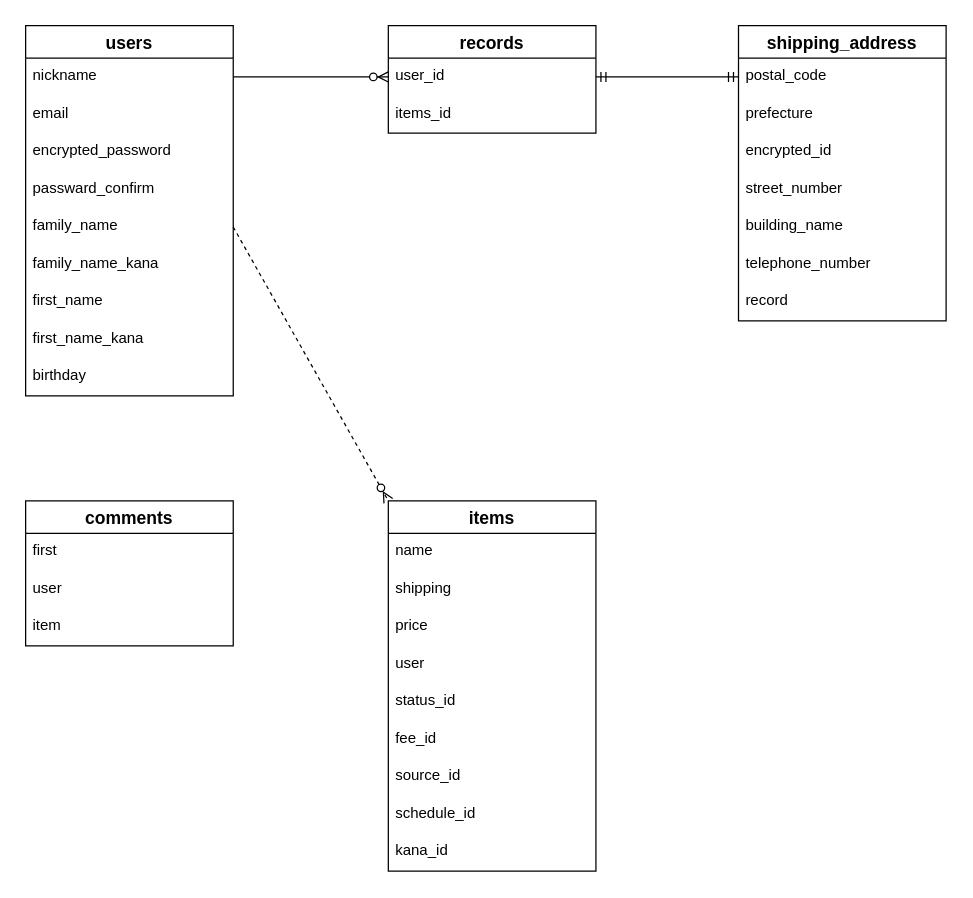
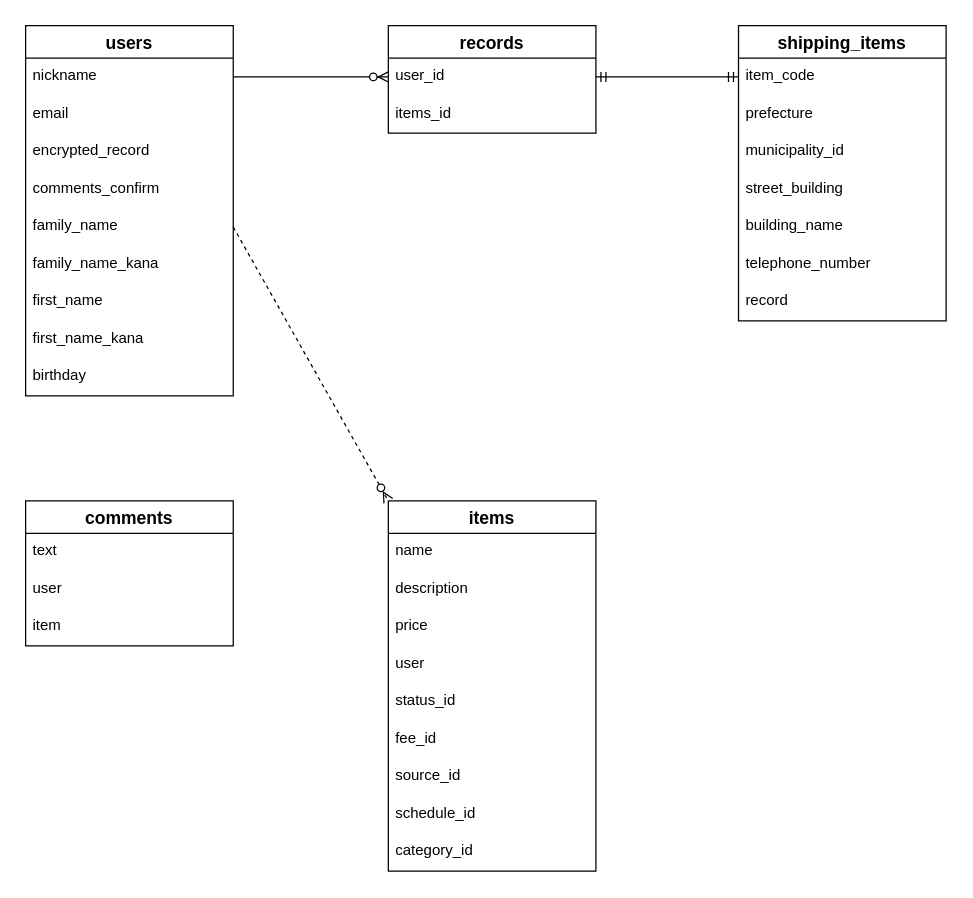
node "shipping_address": label "shipping_address" -> "shipping_items"
node "postal_code": label "postal_code" -> "item_code"
node "encrypted_password": label "encrypted_password" -> "encrypted_record"
node "encrypted_id": label "encrypted_id" -> "municipality_id"
node "passward_confirm": label "passward_confirm" -> "comments_confirm"
node "street_number": label "street_number" -> "street_building"
node "first": label "first" -> "text"
node "shipping": label "shipping" -> "description"
node "kana_id": label "kana_id" -> "category_id"
